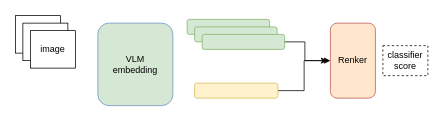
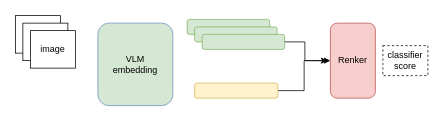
node "Renker": fillcolor #ffe6cc -> #f8cecc
